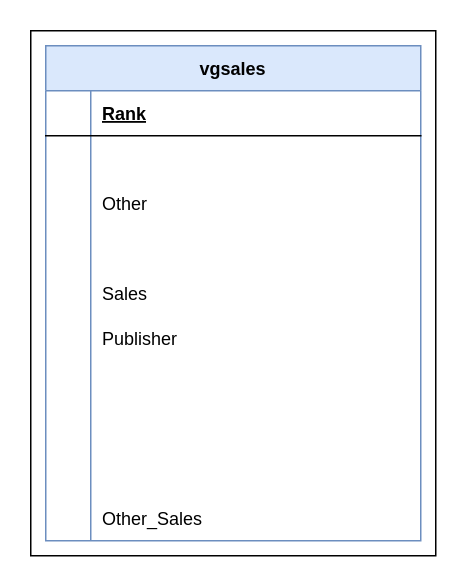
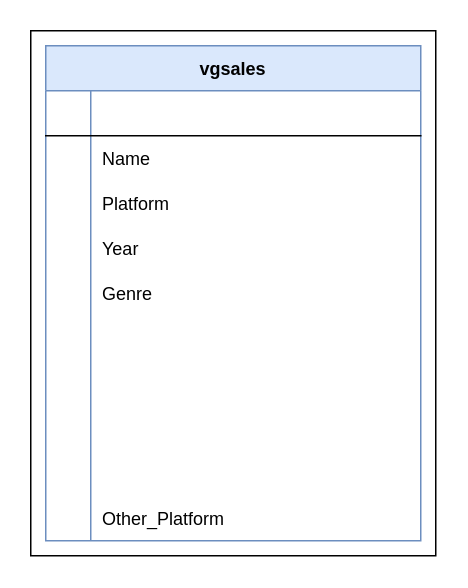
node "Rank": removed
node "Name": added
node "Other": label "Other" -> "Platform"
node "Year": added
node "Sales": label "Sales" -> "Genre"
node "Publisher": removed
node "Other_Sales": label "Other_Sales" -> "Other_Platform"
